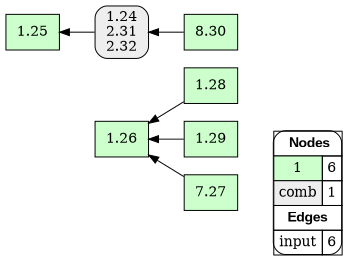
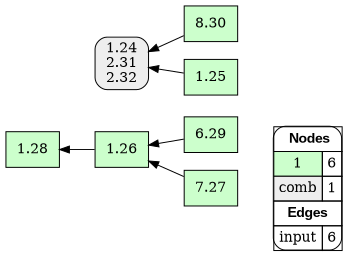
edge "1.24 2.31 2.32" -> "1.25": reversed
edge "1.28" -> "1.26": reversed
node "1.29": label "1.29" -> "6.29"
